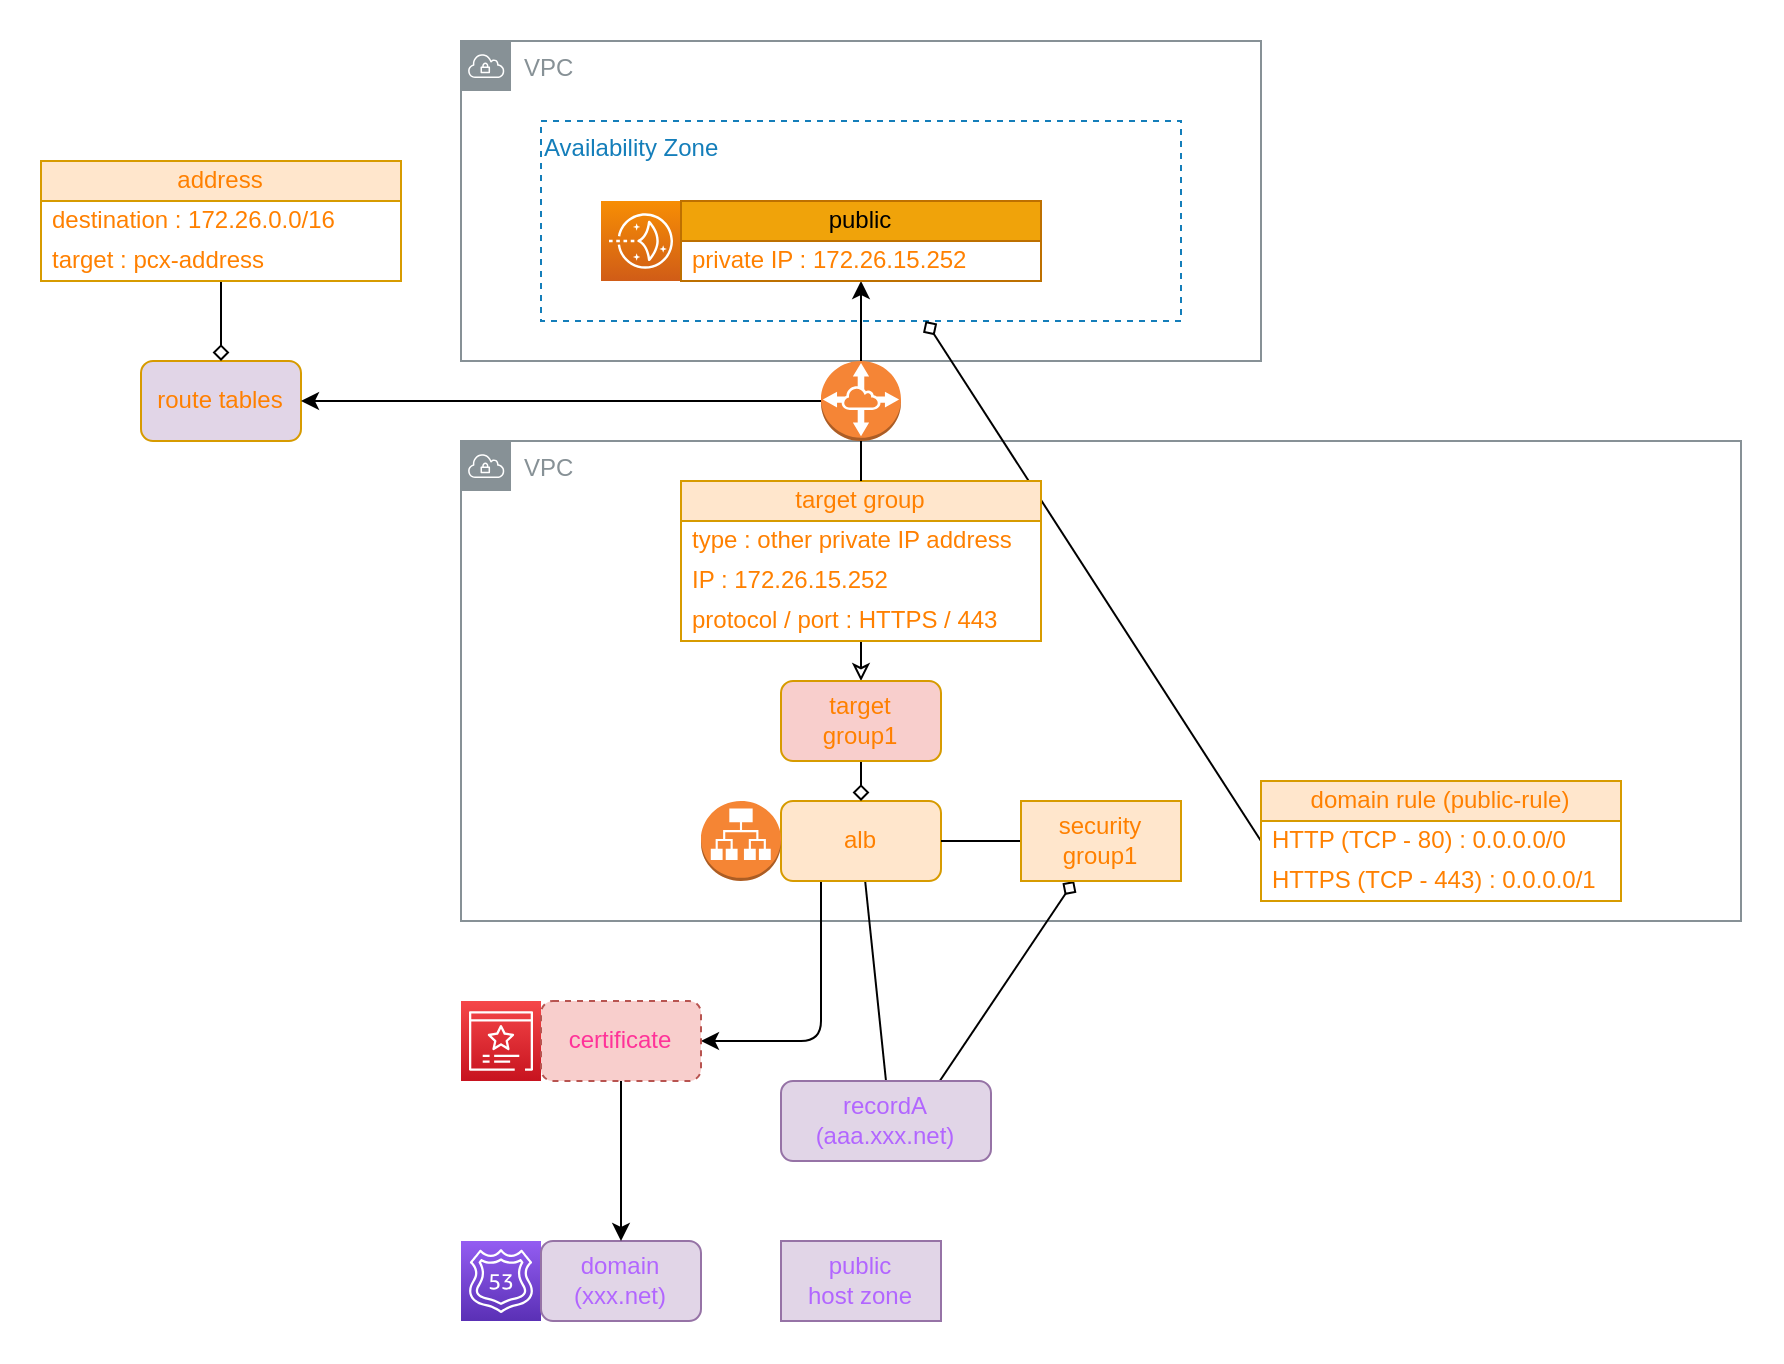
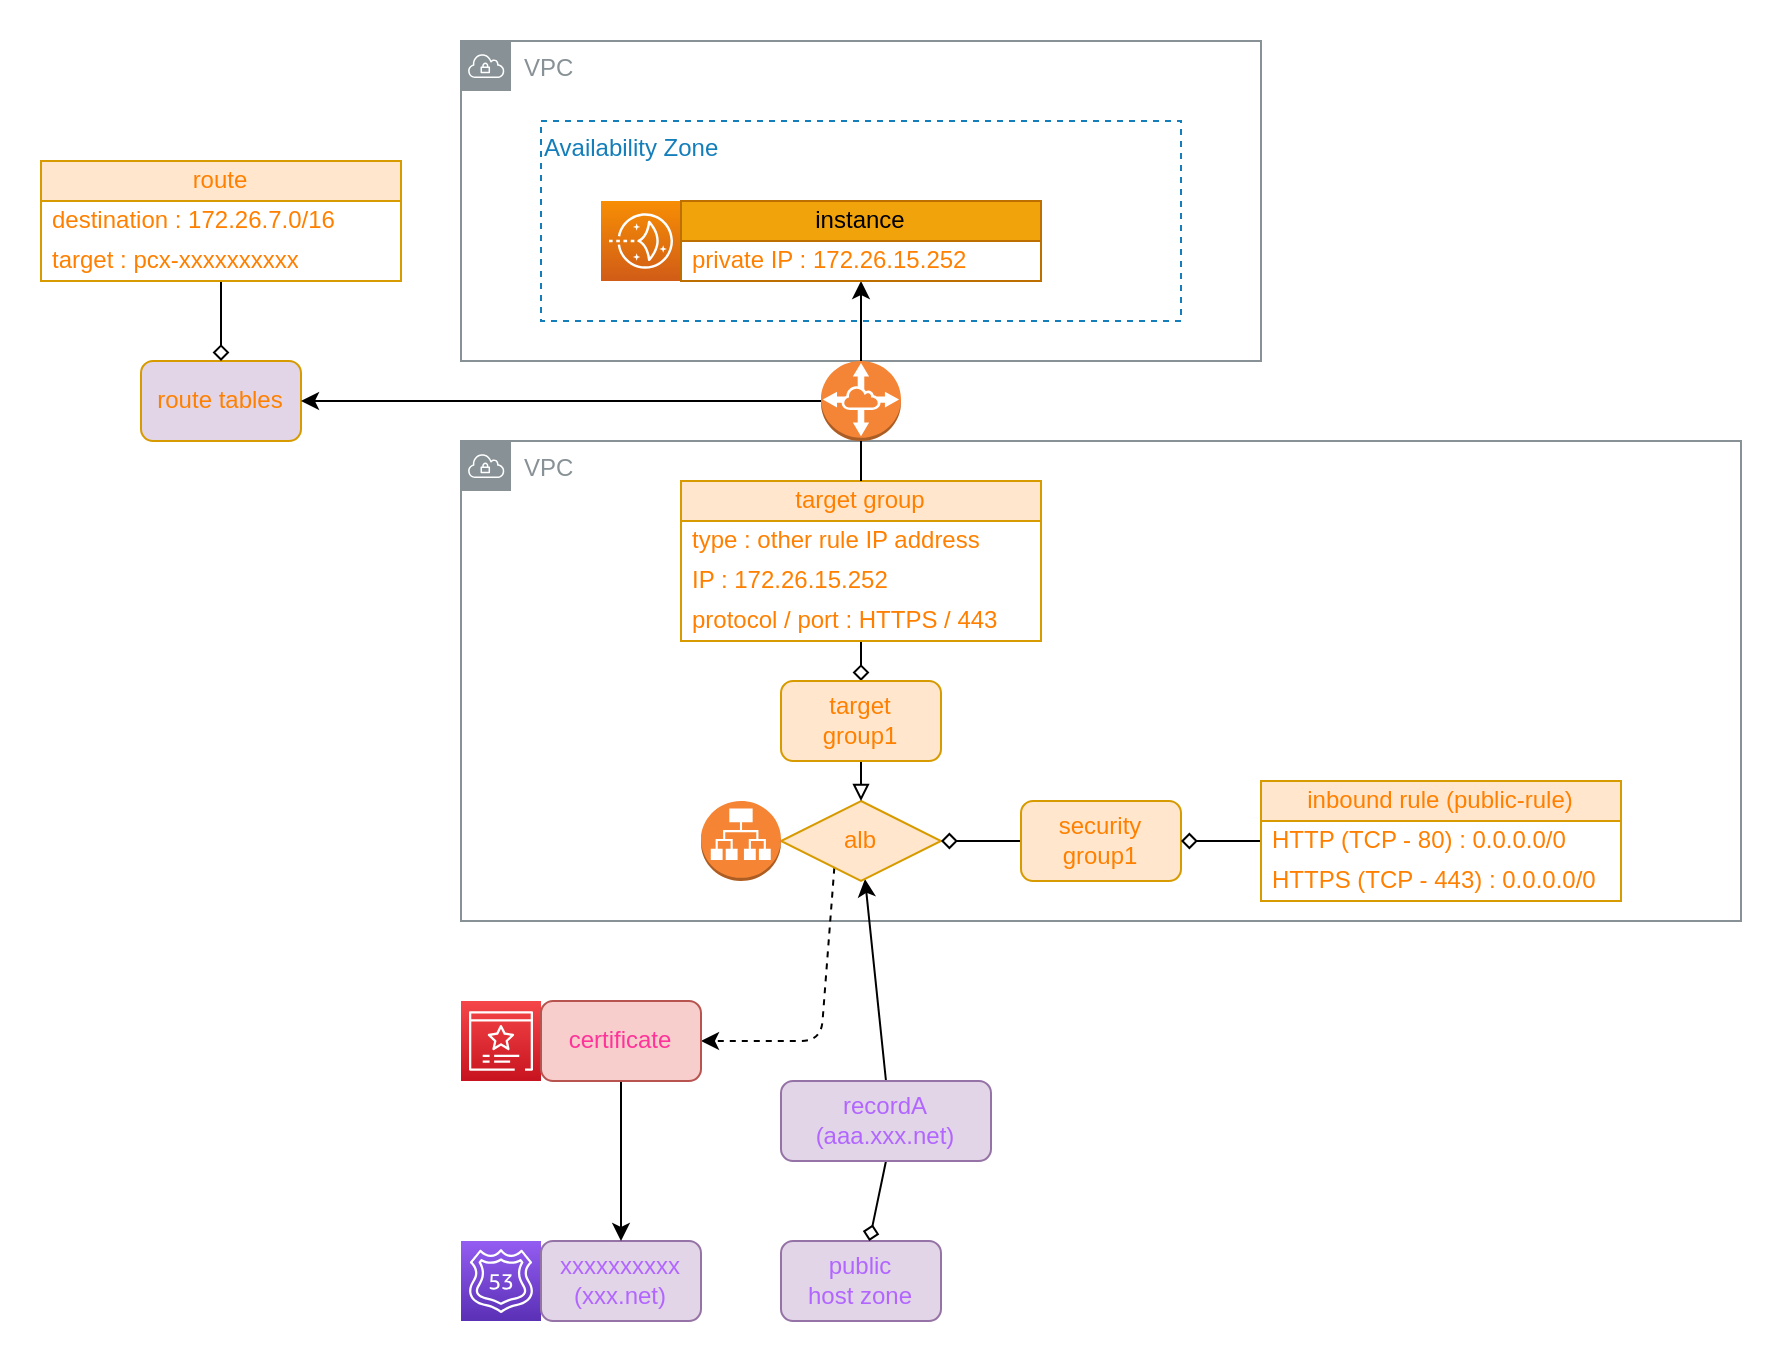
node "address": label "address" -> "route"
node "destination : 172.26.0.0/16": label "destination : 172.26.0.0/16" -> "destination : 172.26.7.0/16"
node "public": label "public" -> "instance"
node "target : pcx-address": label "target : pcx-address" -> "target : pcx-xxxxxxxxxx"
node "type : other private IP address": label "type : other private IP address" -> "type : other rule IP address"
edge "target group" -> "target group1": arrowhead classic -> diamond
edge "HTTP (TCP - 80) : 0.0.0.0/0" -> "Availability Zone": now "HTTP (TCP - 80) : 0.0.0.0/0" -> "security group1"
node "target group1": fillcolor #f8cecc -> #ffe6cc
edge "target group1" -> "alb": arrowhead diamond -> block
node "domain rule (public-rule)": label "domain rule (public-rule)" -> "inbound rule (public-rule)"
node "alb": shape rounded rectangle -> diamond
edge "alb" -- "security group1": arrowhead none -> diamond
node "security group1": shape rectangle -> rounded rectangle
node "HTTPS (TCP - 443) : 0.0.0.0/1": label "HTTPS (TCP - 443) : 0.0.0.0/1" -> "HTTPS (TCP - 443) : 0.0.0.0/0"
edge "alb" -- "recordA (aaa.xxx.net)": arrowhead none -> classic
edge "recordA (aaa.xxx.net)" -> "security group1": now "recordA (aaa.xxx.net)" -> "public host zone"
edge "alb" -> "certificate": style solid -> dashed
node "certificate": style dashed -> solid
node "domain (xxx.net)": label "domain (xxx.net)" -> "xxxxxxxxxx (xxx.net)"
node "public host zone": shape rectangle -> rounded rectangle
